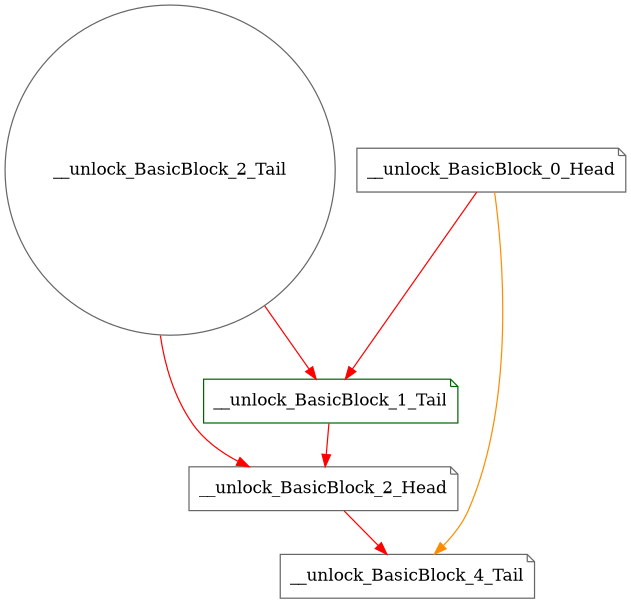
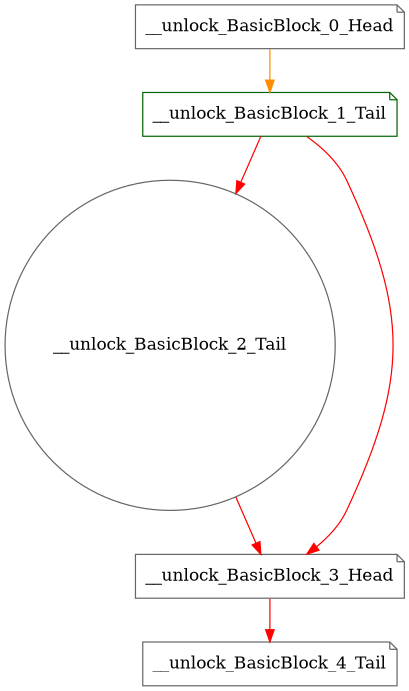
edge "__unlock_BasicBlock_0_Head" -> "__unlock_BasicBlock_1_Tail": color red -> darkorange
edge "__unlock_BasicBlock_2_Tail" -> "__unlock_BasicBlock_1_Tail": reversed
edge "__unlock_BasicBlock_0_Head" -> "__unlock_BasicBlock_4_Tail": removed
node "__unlock_BasicBlock_2_Head": label "__unlock_BasicBlock_2_Head" -> "__unlock_BasicBlock_3_Head"
